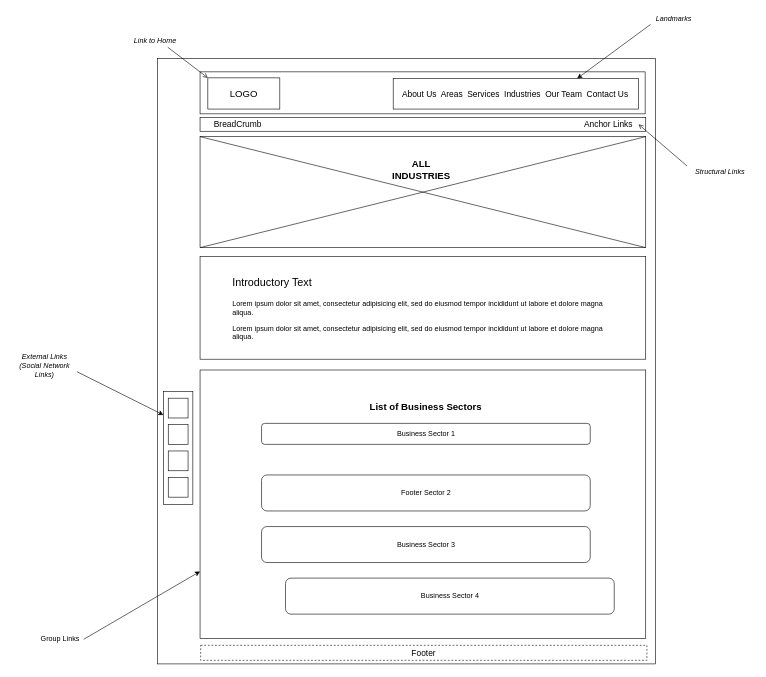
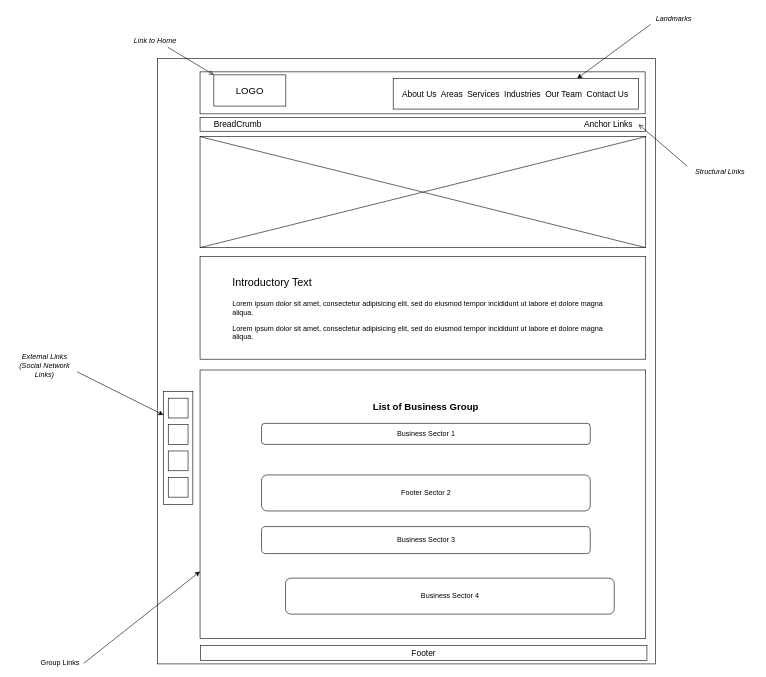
node "LOGO": moved (244, 93) -> (250, 90)
node "ALL INDUSTRIES": removed
node "List of Business Sectors": label "List of Business Sectors" -> "List of Business Group"
node "Business Sector 3": size 329x36 -> 329x27
node "Group Links": moved (60, 639) -> (60, 663)
node "Footer": style dashed -> solid
